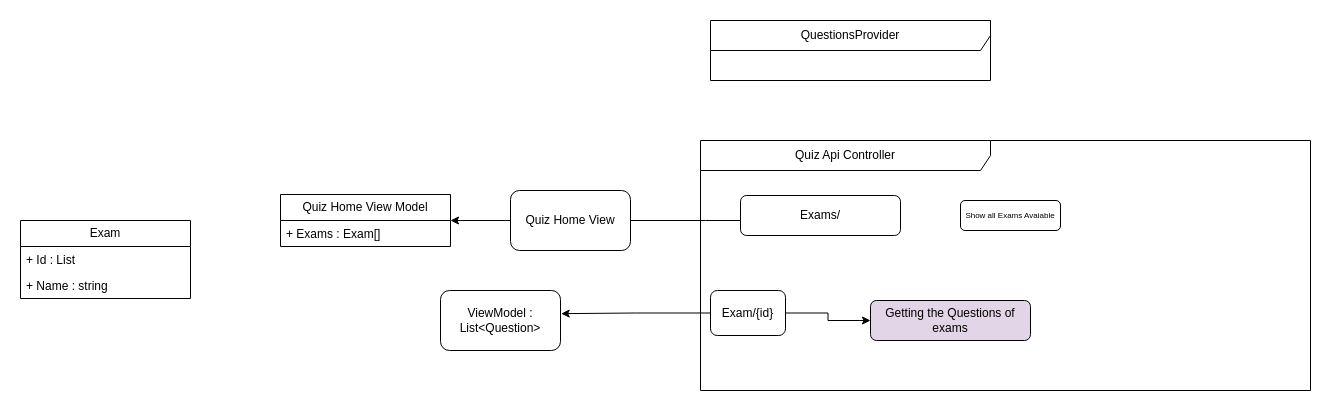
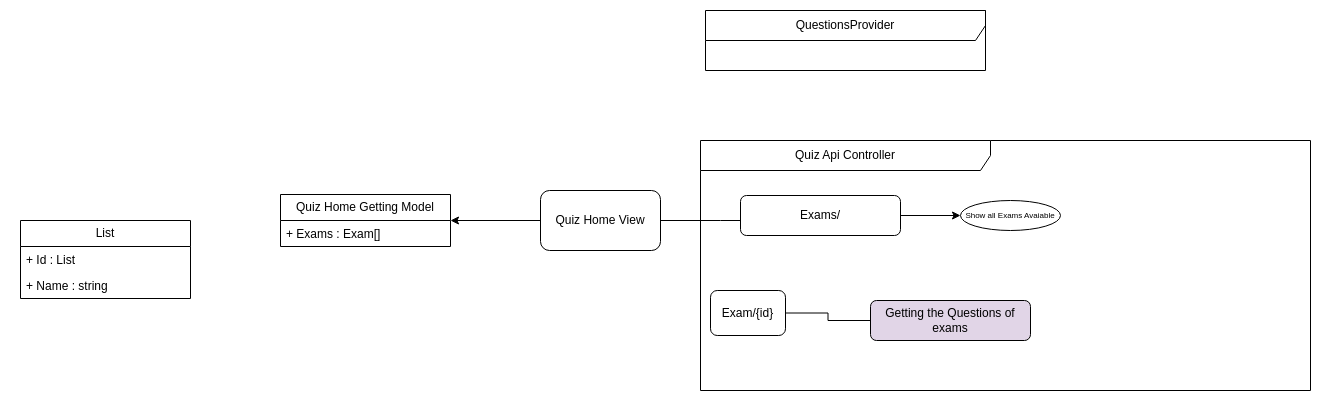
node "QuestionsProvider": moved (851, 51) -> (846, 41)
node "Quiz Home View Model": label "Quiz Home View Model" -> "Quiz Home Getting Model"
edge "Exams/" -> "Show all Exams Avaiable": added
node "Show all Exams Avaiable": shape rounded rectangle -> ellipse
node "Quiz Home View": moved (571, 221) -> (601, 221)
node "Exam": label "Exam" -> "List"
edge "Exam/{id}" -> "ViewModel : List<Question>": removed
node "ViewModel : List<Question>": removed
edge "Exam/{id}" -> "Getting the Questions of exams": arrowhead classic -> none
